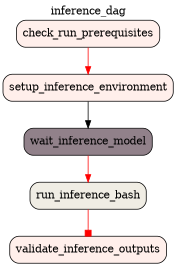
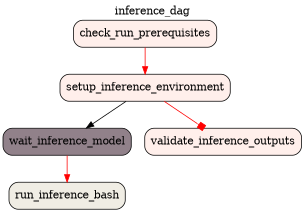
edge "run_inference_bash" -> "validate_inference_outputs": now "setup_inference_environment" -> "validate_inference_outputs"
